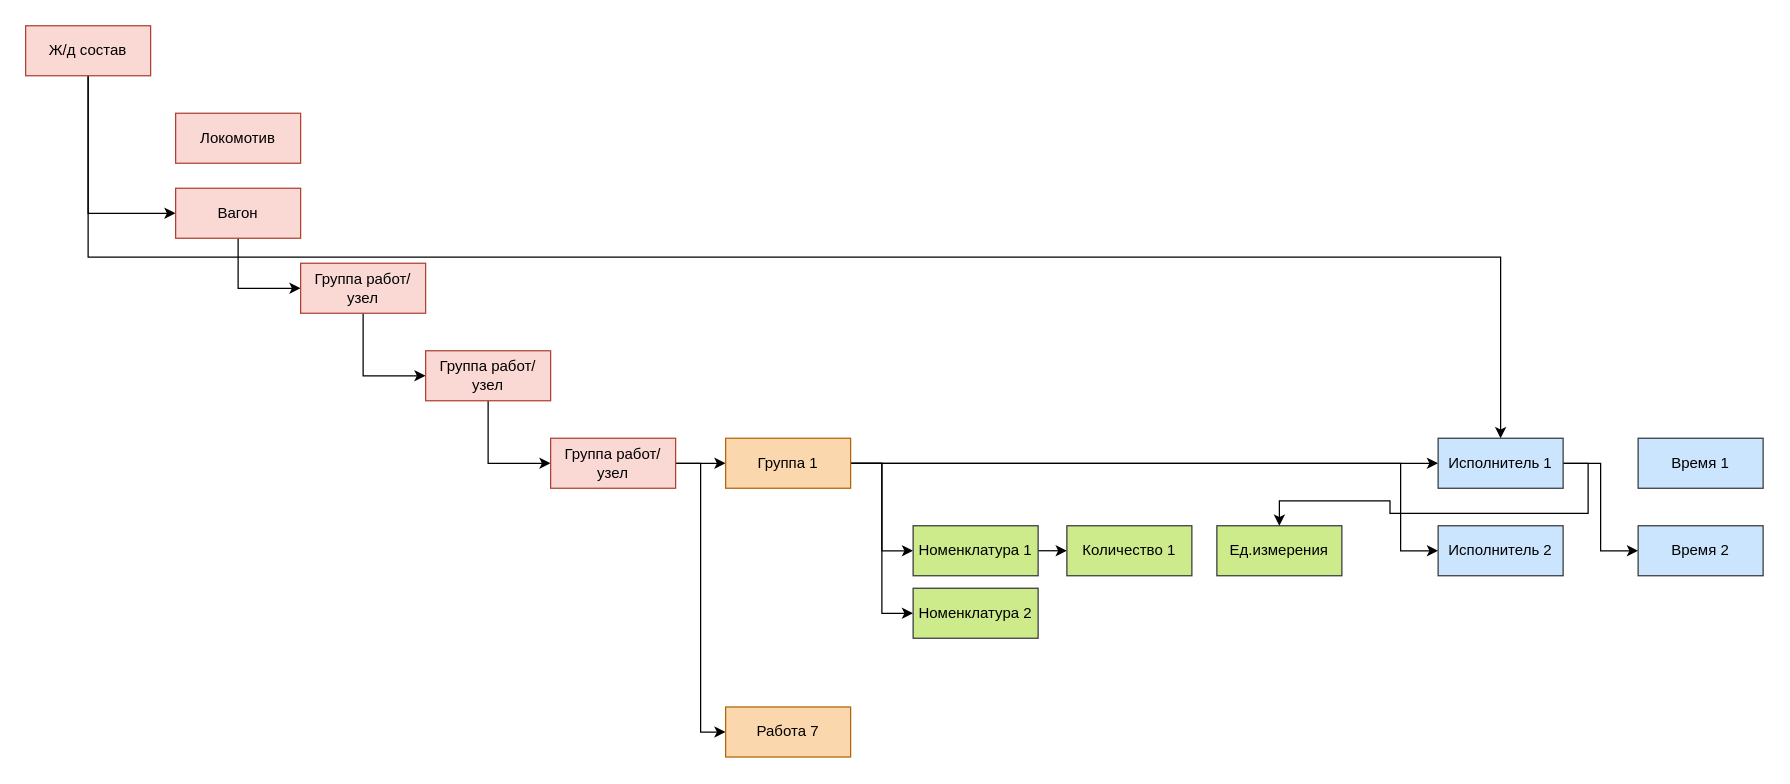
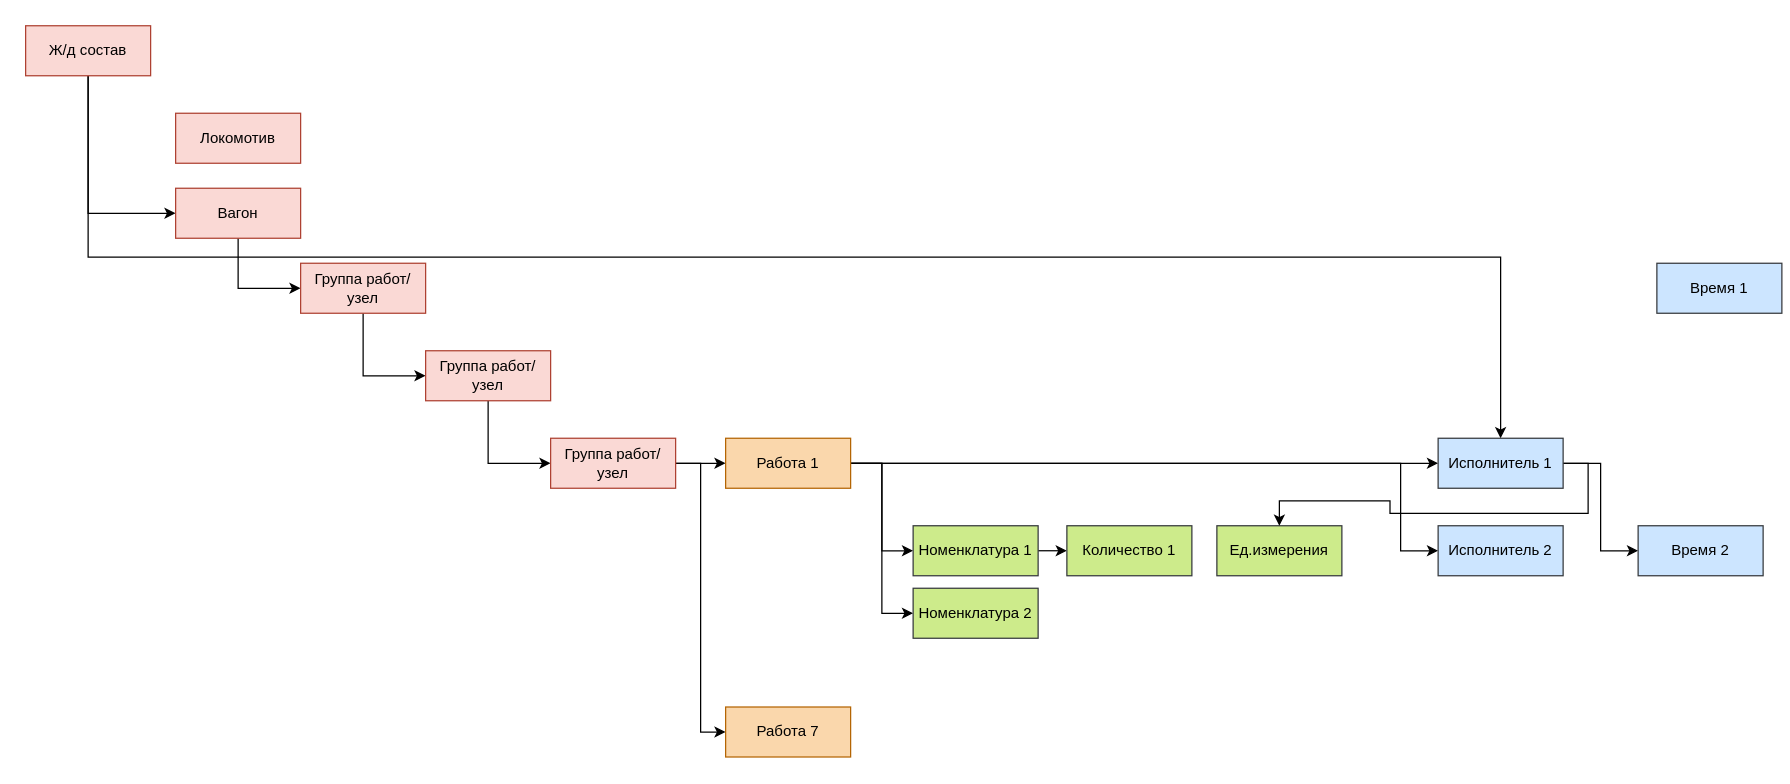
node "Группа 1": label "Группа 1" -> "Работа 1"
node "Время 1": moved (1701, 463) -> (1719, 288)
